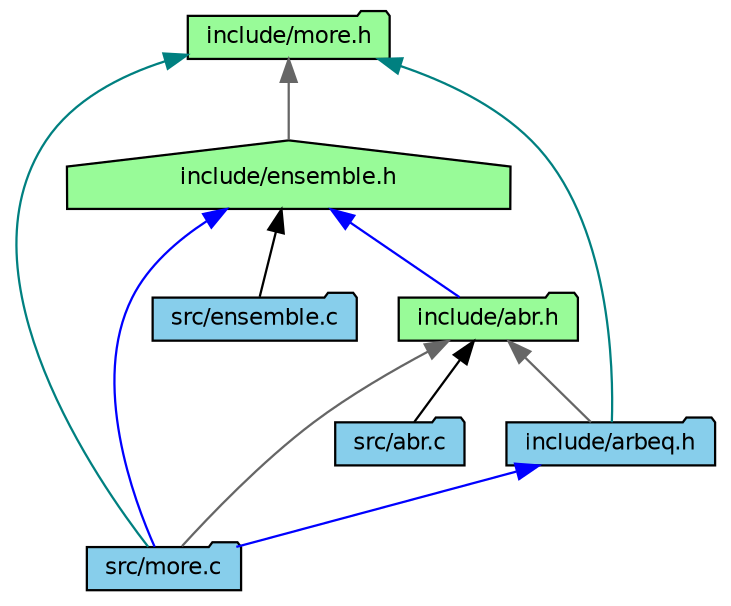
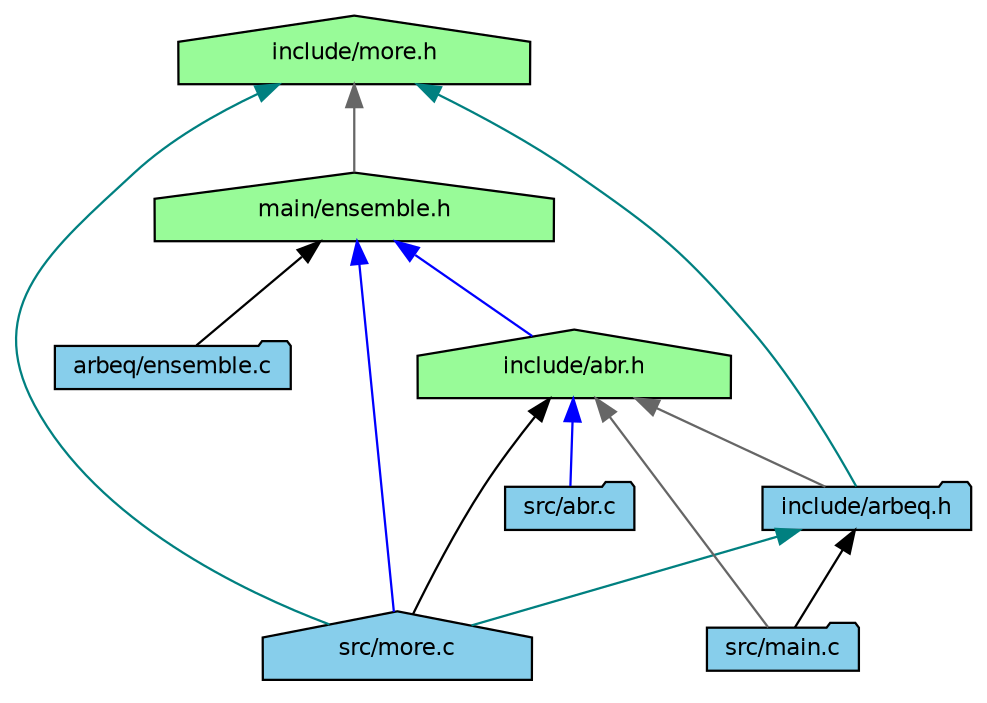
node "include/more.h": shape folder -> house
node "include/ensemble.h": label "include/ensemble.h" -> "main/ensemble.h"
node "src/ensemble.c": label "src/ensemble.c" -> "arbeq/ensemble.c"
node "include/abr.h": shape folder -> house
edge "src/abr.c" -> "include/abr.h": color black -> blue
edge "src/more.c" -> "include/abr.h": color gray40 -> black
edge "src/more.c" -> "include/arbeq.h": color blue -> teal
node "src/more.c": shape folder -> house
node "src/main.c": added
